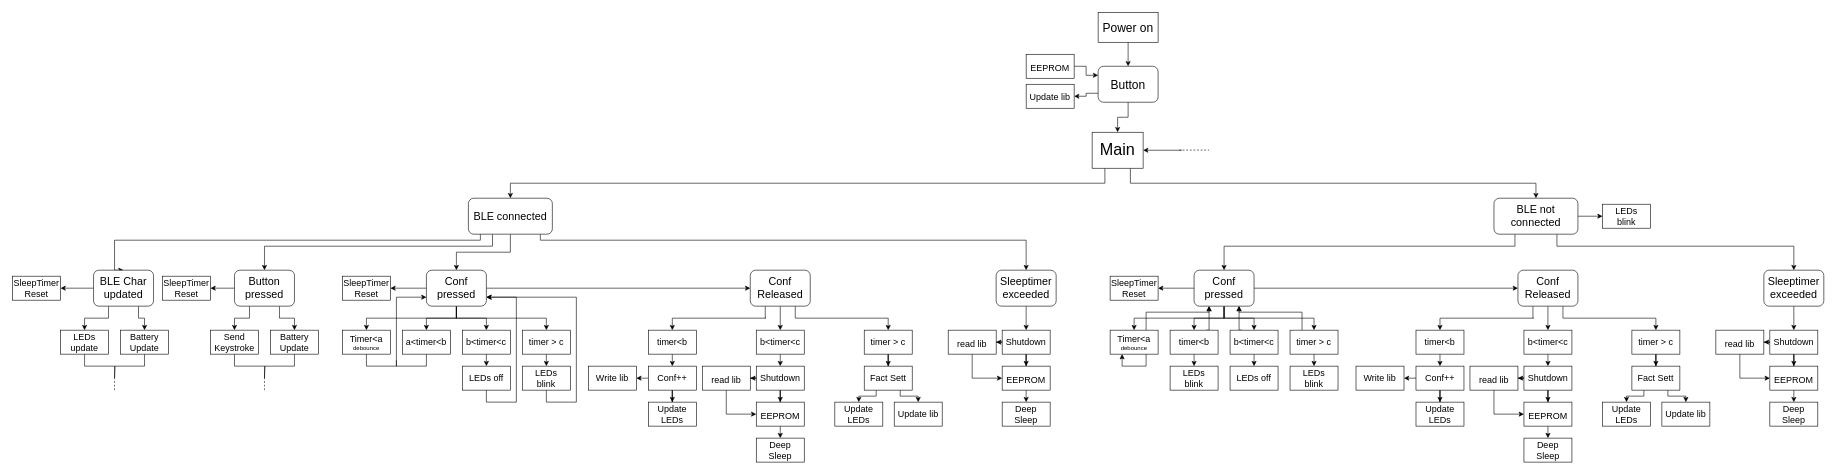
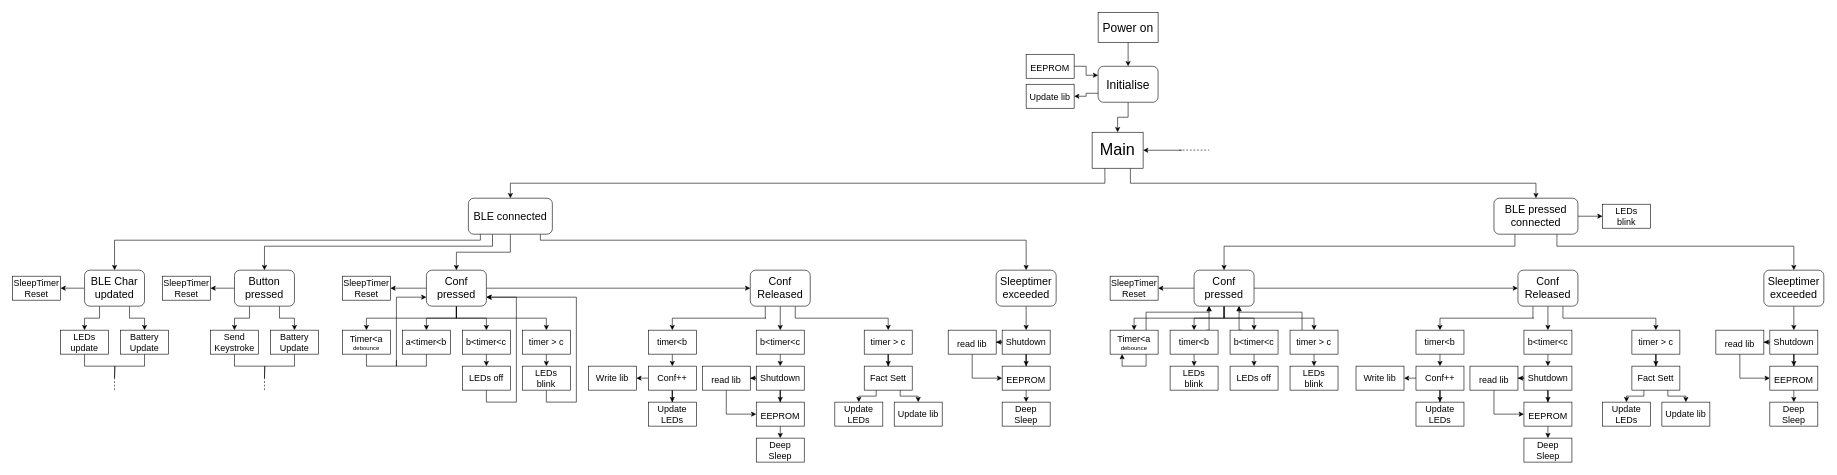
node "Button": label "Button" -> "Initialise"
node "BLE not connected": label "BLE not connected" -> "BLE pressed connected"
node "BLE Char updated": moved (123, 288) -> (114, 288)
